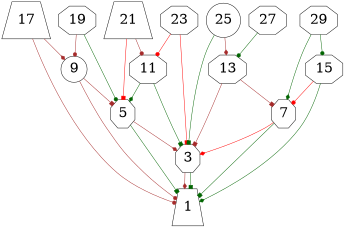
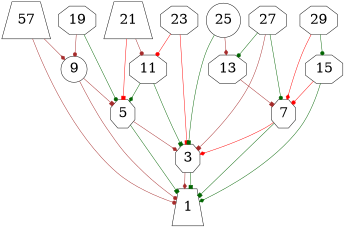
node "17": label "17" -> "57"
edge "29" -> "7": color darkgreen -> red
edge "27" -> "7": added
edge "13" -> "3": now "27" -> "3"
